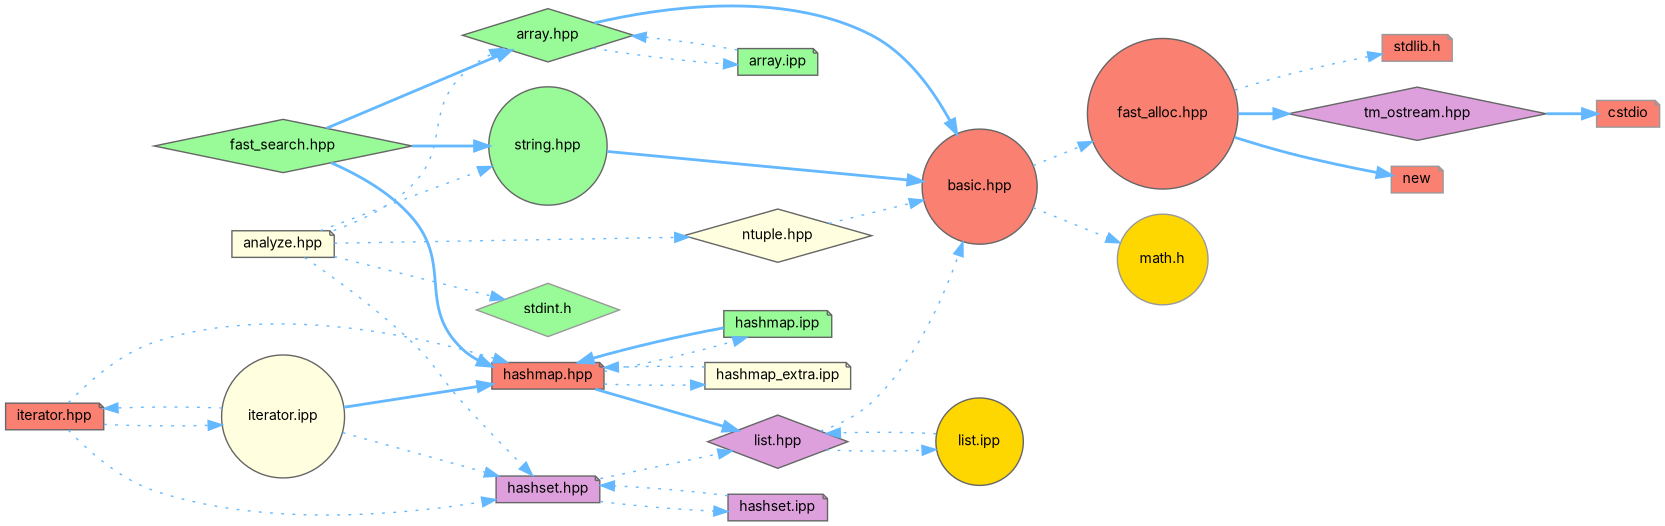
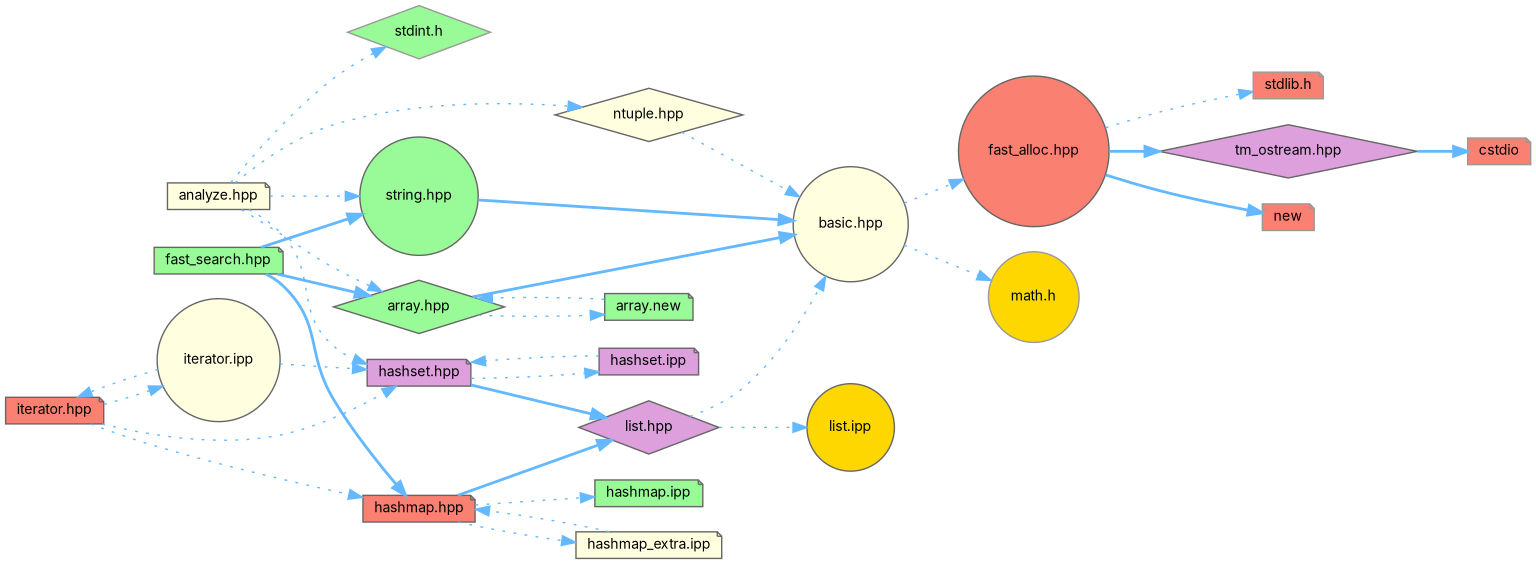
node "array.ipp": label "array.ipp" -> "array.new"
node "fast_search.hpp": shape diamond -> note
node "basic.hpp": fillcolor salmon -> lightyellow
edge "hashmap.ipp" -> "hashmap.hpp": removed
edge "iterator.ipp" -> "hashmap.hpp": removed
edge "list.ipp" -> "list.hpp": removed
edge "hashset.hpp" -> "list.hpp": style dotted -> bold
